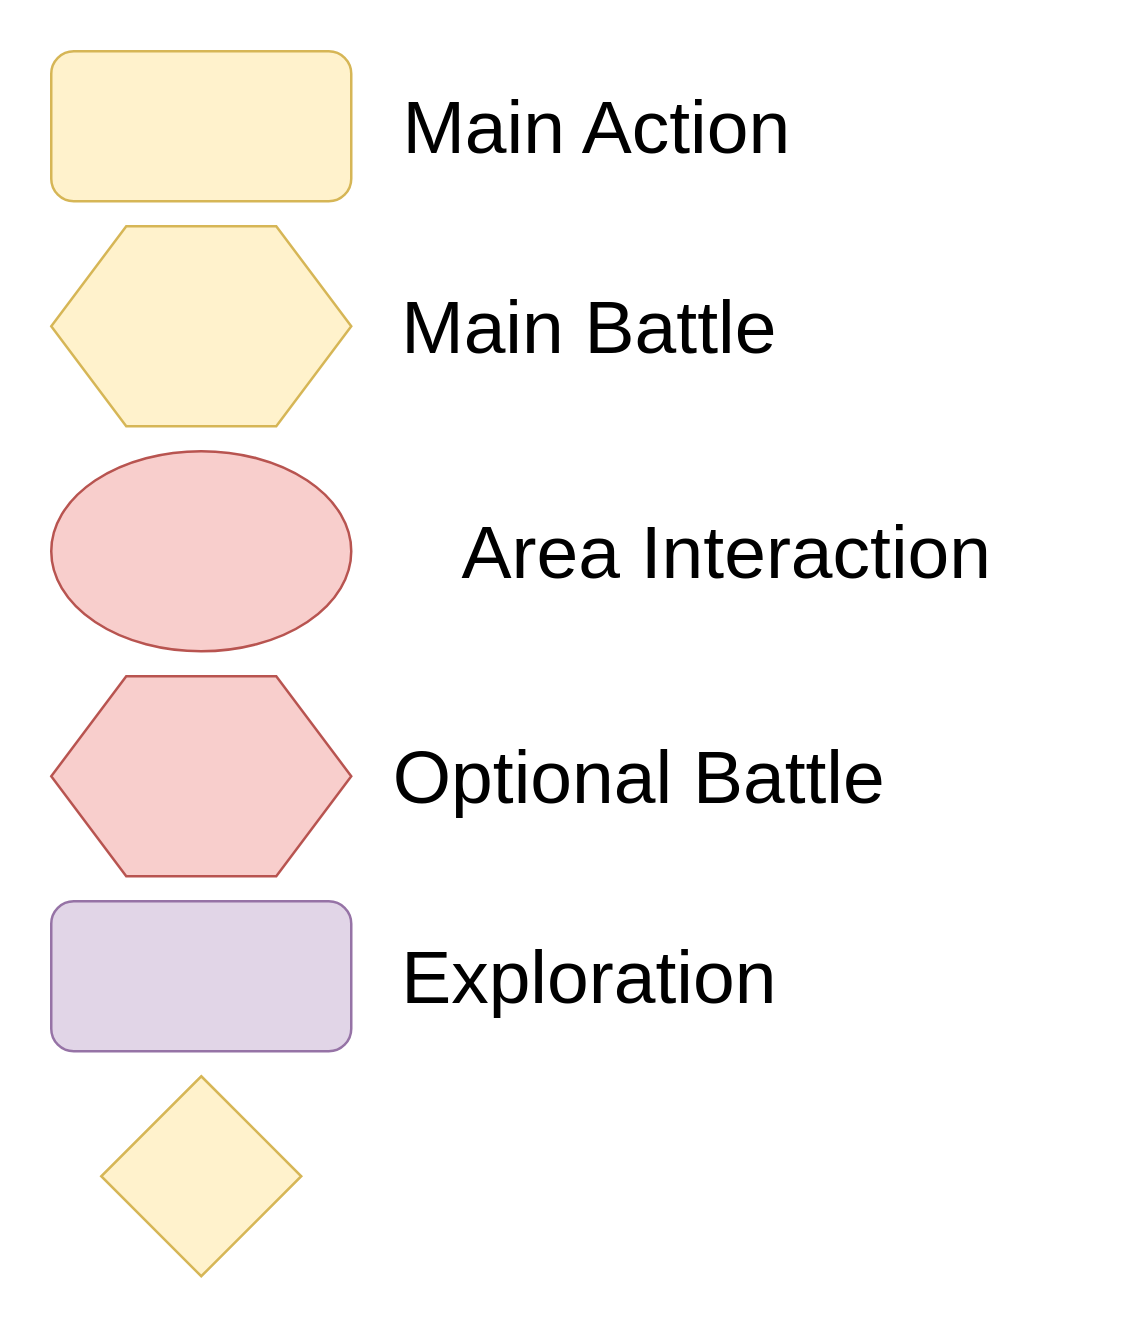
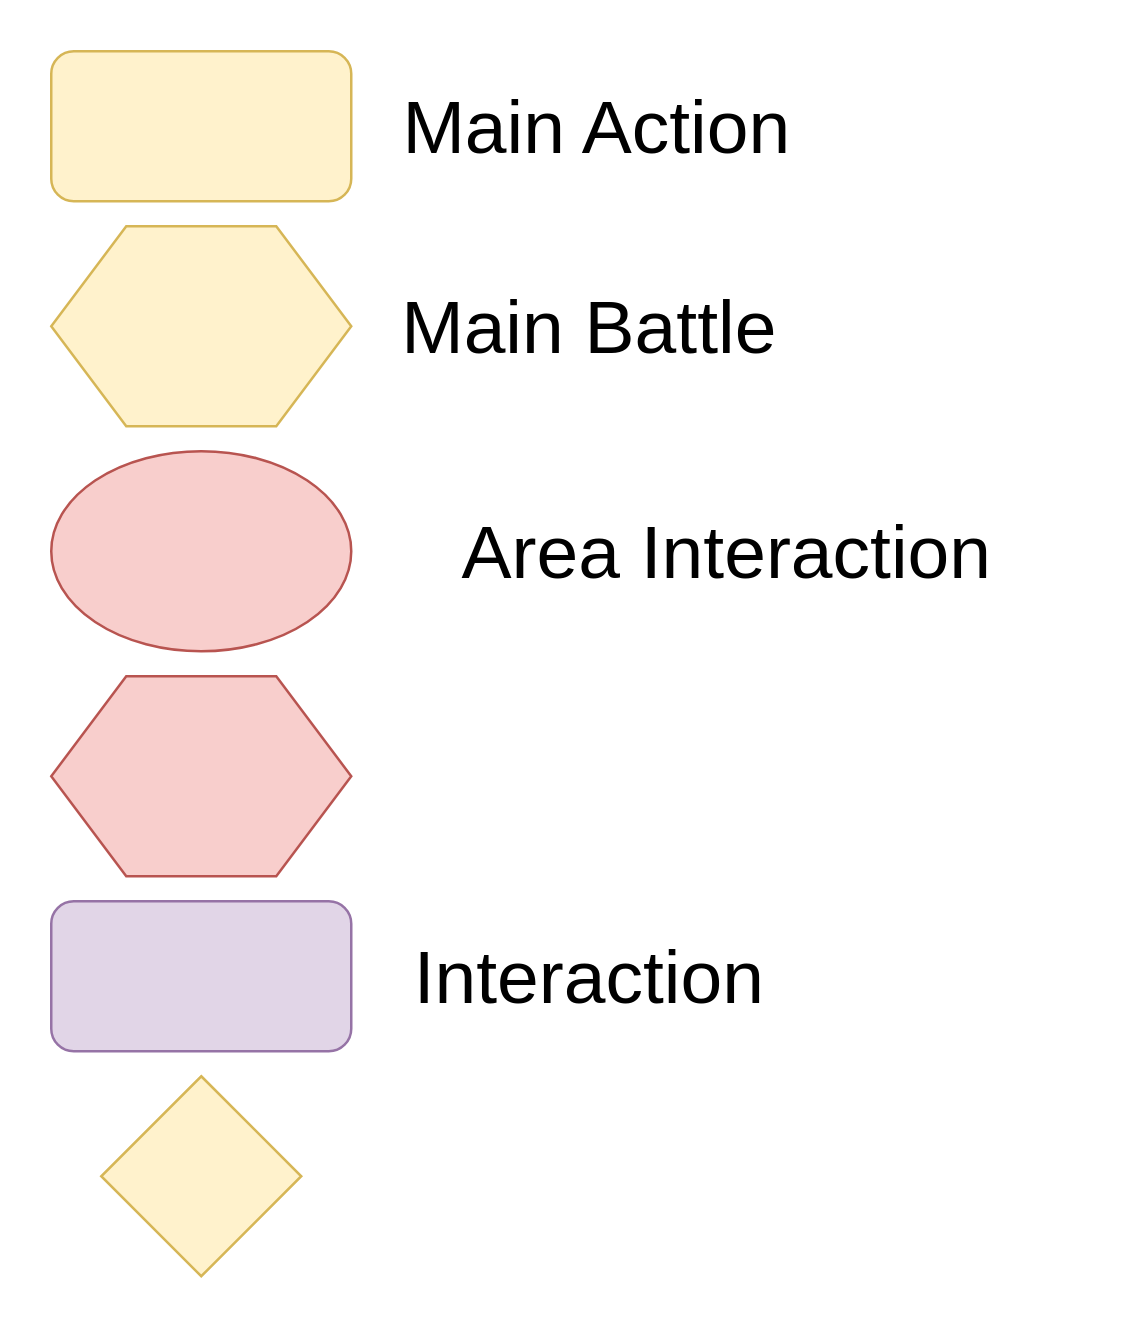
node "Optional Battle": removed
node "Exploration": label "Exploration" -> "Interaction"
